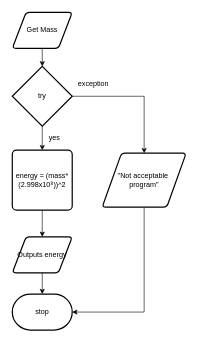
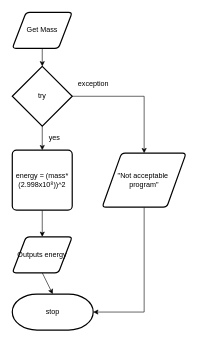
node "stop": size 60x36 -> 81x36
